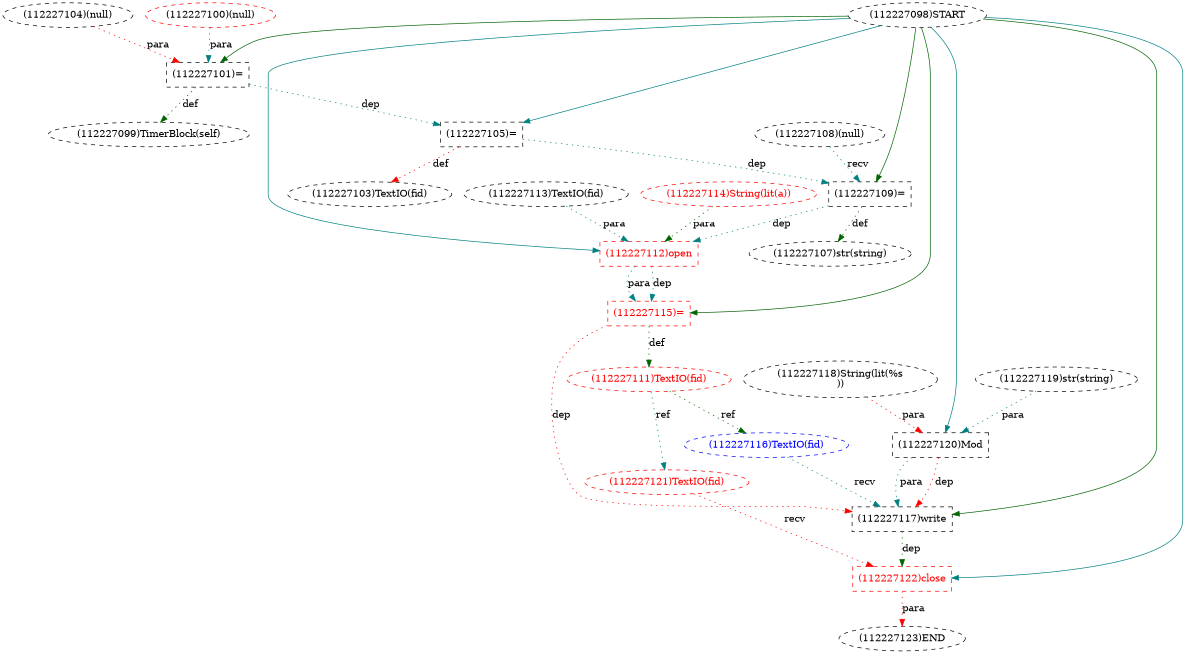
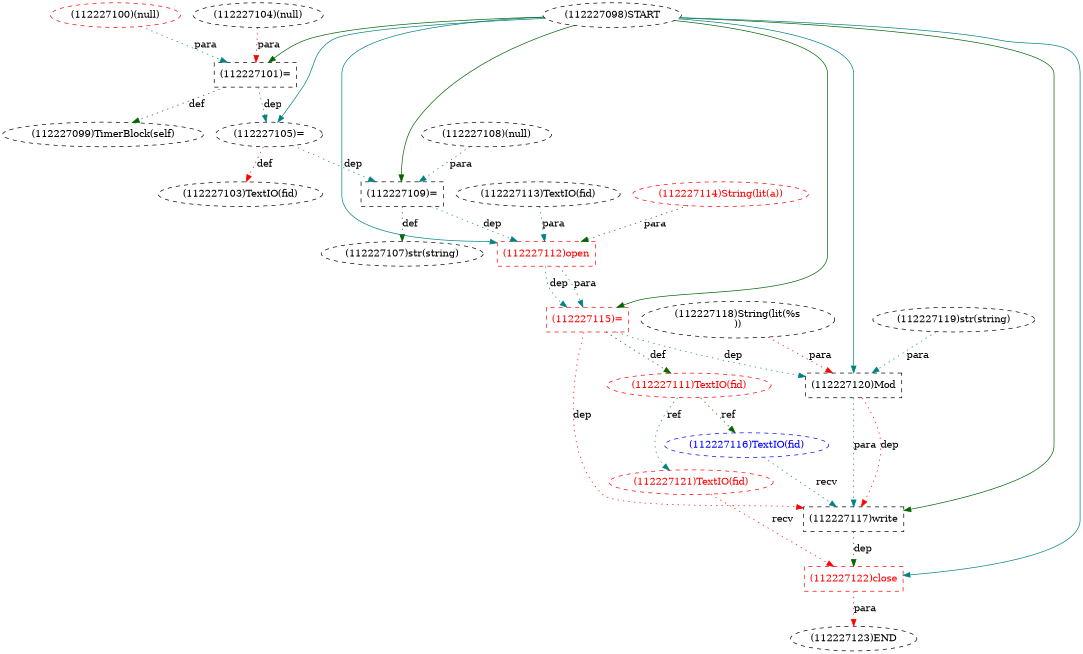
node "(112227105)=": shape box -> ellipse
edge "(112227108)(null)" -> "(112227109)=": label "recv" -> "para"
edge "(112227115)=" -> "(112227120)Mod": added, label "dep"
